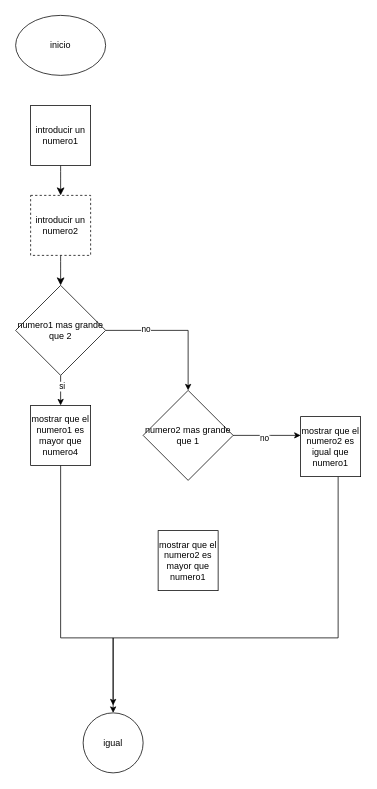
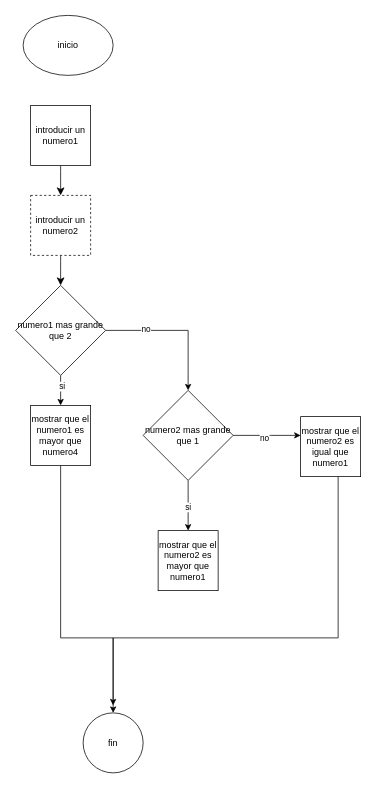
node "inicio": moved (60, 45) -> (68, 45)
edge "numero2 mas grande que 1" -> "mostrar que el numero2 es mayor que numero1": added, label "si"
node "igual": label "igual" -> "fin"
